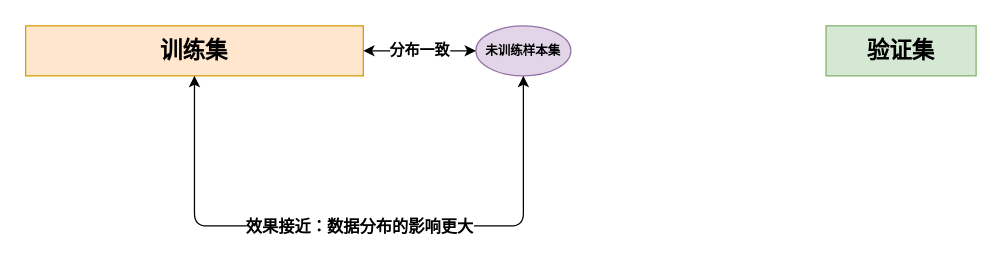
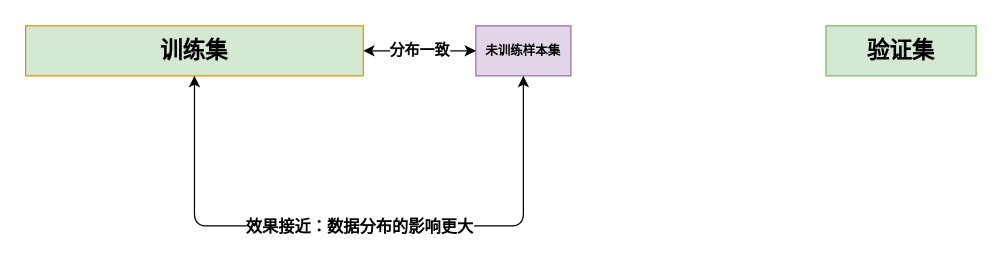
node "训练集": fillcolor #ffe6cc -> #d5e8d4
node "未训练样本集": shape ellipse -> rectangle
